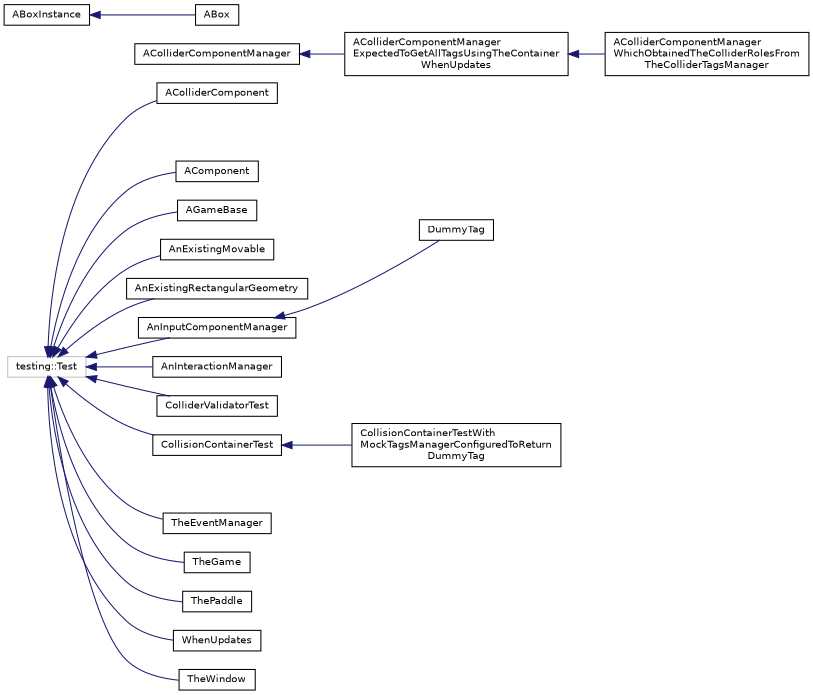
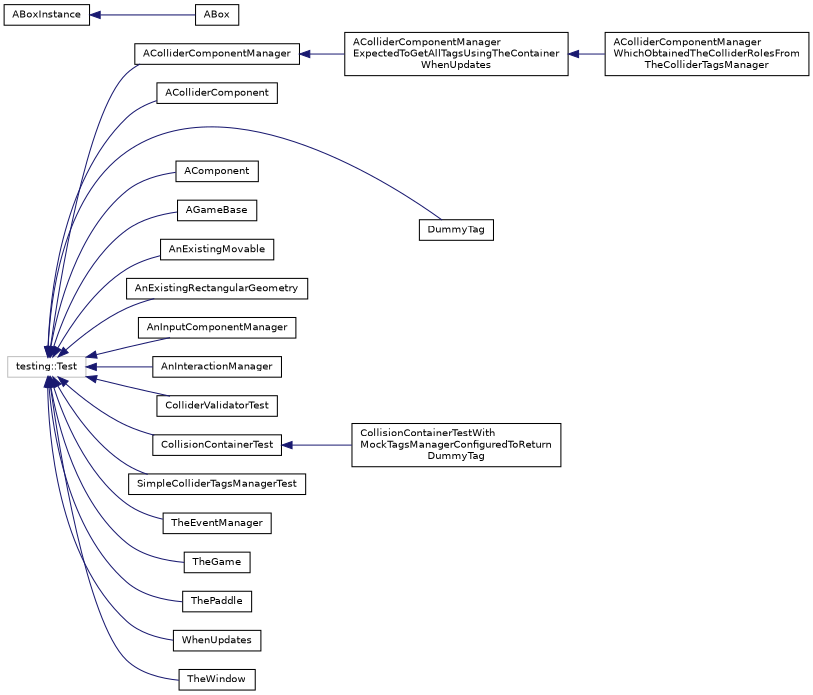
edge "AColliderComponentManager" -> "testing::Test": added
edge "DummyTag" -> "AnInputComponentManager": now "DummyTag" -> "testing::Test"
node "SimpleColliderTagsManagerTest": added
